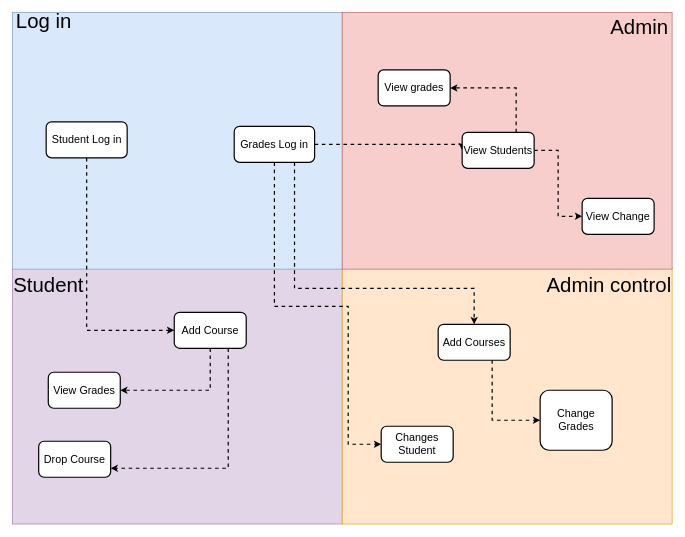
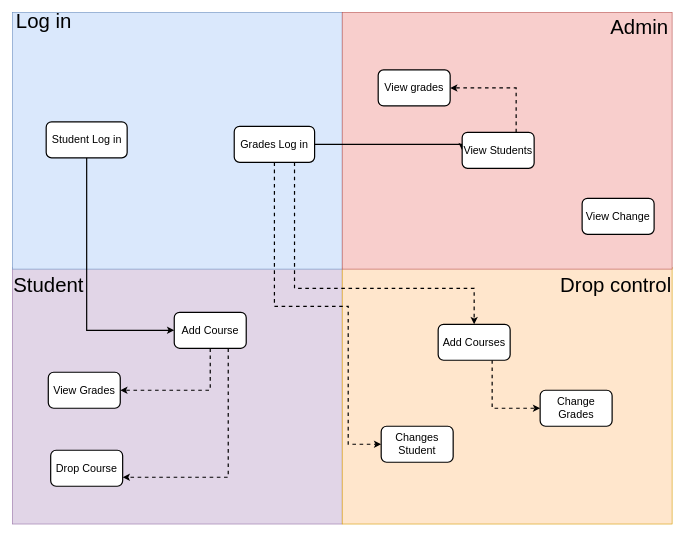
edge "Grades Log in" -> "View Students": style dashed -> solid
edge "View Students" -> "View Change": removed
edge "Student Log in" -> "Add Course": style dashed -> solid
node "Admin control": label "Admin control" -> "Drop control"
node "Change Grades": size 72x60 -> 72x36
node "Drop Course": moved (75, 459) -> (87, 468)
